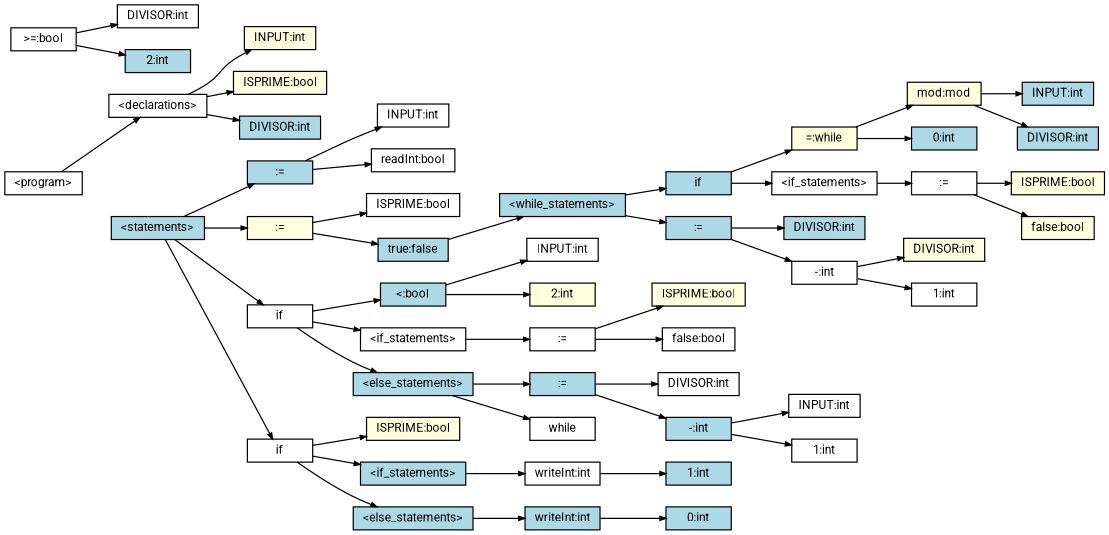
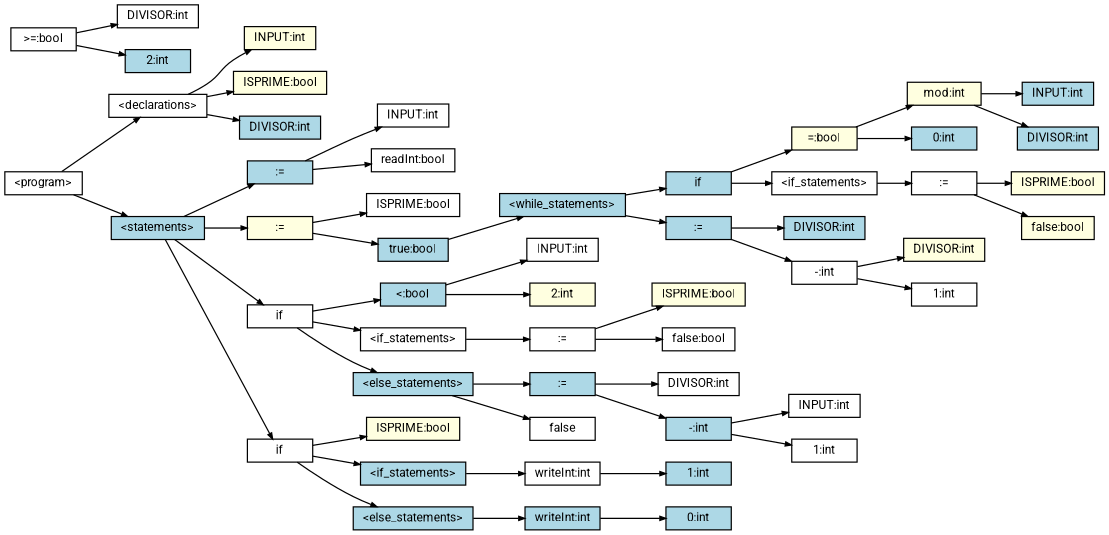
node "mod:mod": label "mod:mod" -> "mod:int"
node "=:while": label "=:while" -> "=:bool"
edge "<program>" -> "<statements>": added
node "true:false": label "true:false" -> "true:bool"
node "while": label "while" -> "false"
